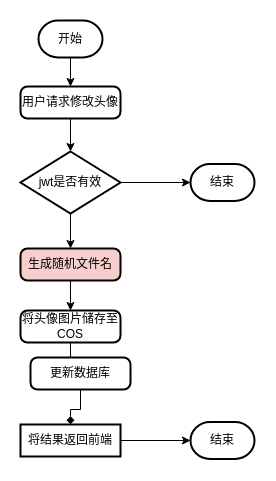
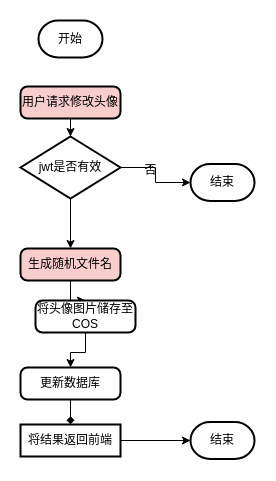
edge "开始" -> "用户请求修改头像": removed
node "用户请求修改头像": fillcolor #ffffff -> #f8cecc
node "否": added
node "jwt是否有效": moved (71, 183) -> (71, 168)
node "将头像图片储存至COS": moved (71, 327) -> (86, 317)
node "更新数据库": moved (81, 374) -> (71, 384)
